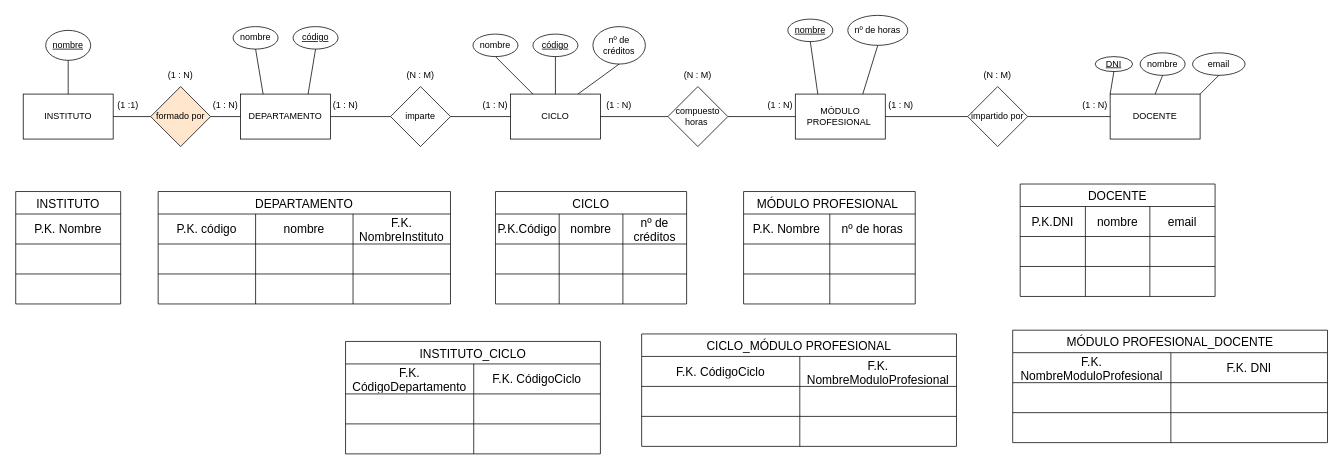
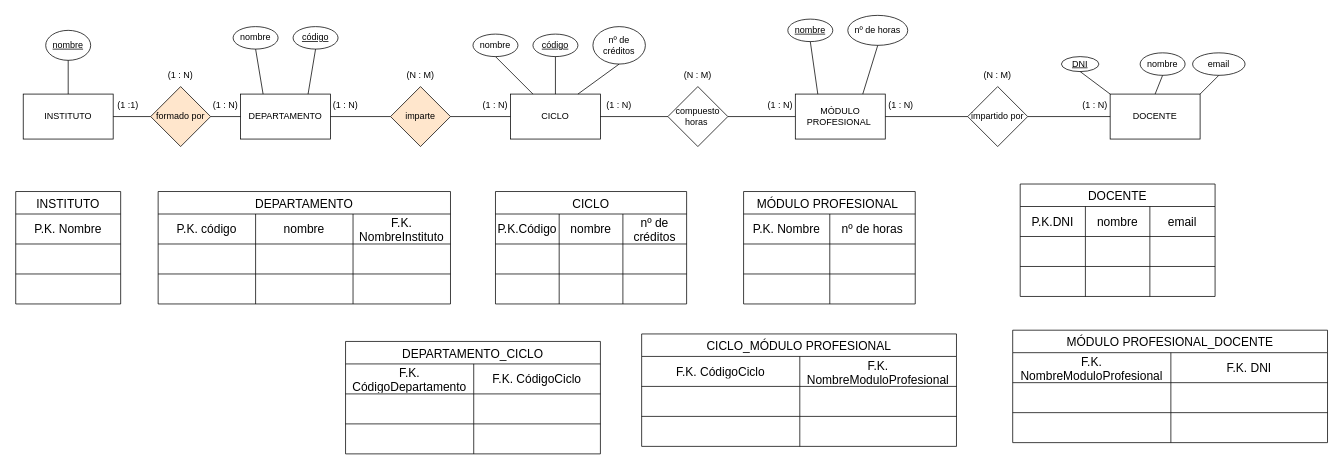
node "DNI": moved (1114, 64) -> (1080, 64)
node "imparte": fillcolor #ffffff -> #ffe6cc
node "INSTITUTO_CICLO": label "INSTITUTO_CICLO" -> "DEPARTAMENTO_CICLO"
